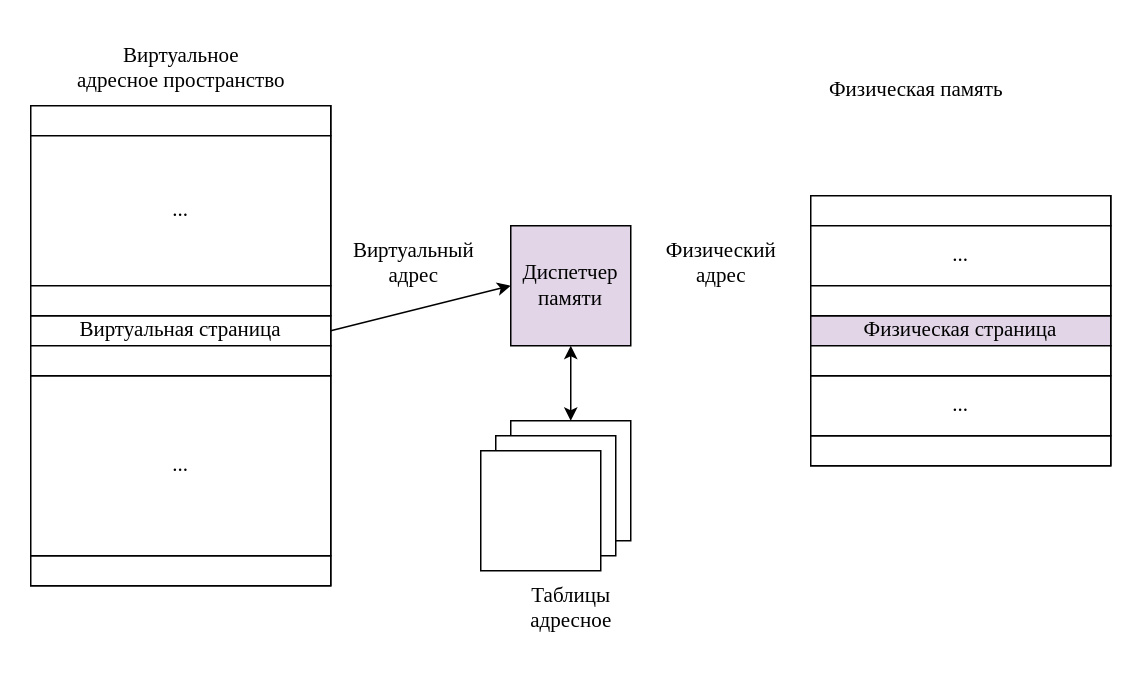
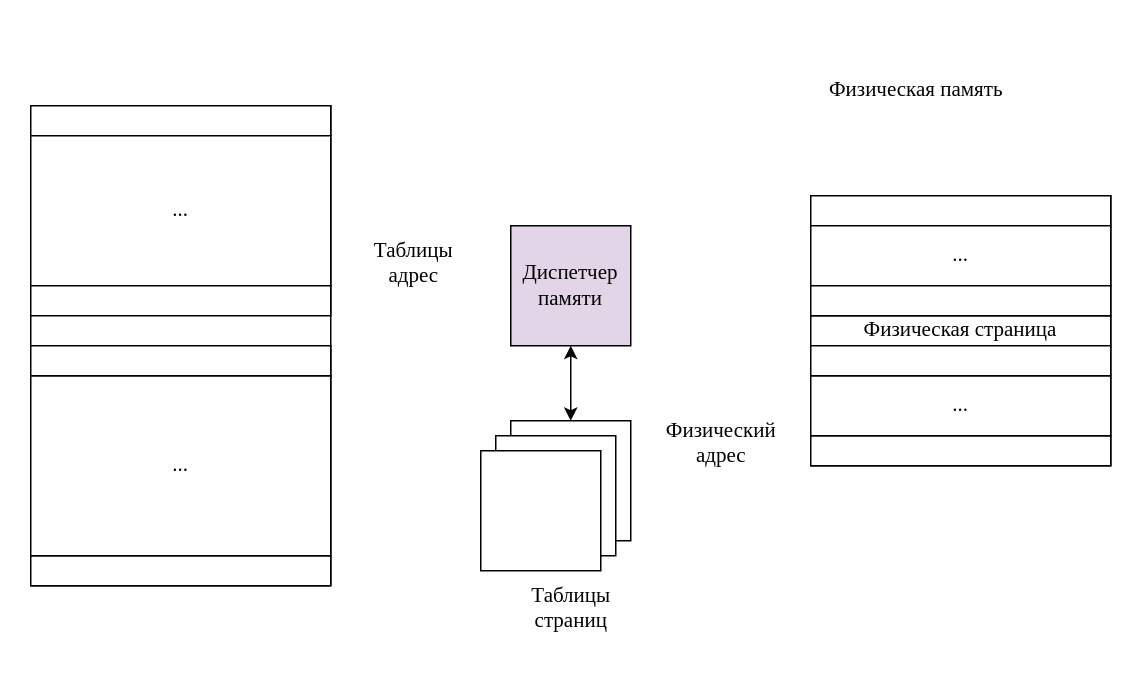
node "Виртуальное адресное пространство": removed
node "Виртуальный адрес": label "Виртуальный адрес" -> "Таблицы адрес"
node "Физический адрес": moved (721, 263) -> (721, 443)
edge "Виртуальная страница" -> "Диспетчер памяти": removed
node "Виртуальная страница": removed
node "Физическая страница": fillcolor #e1d5e7 -> #ffffff
node "Таблицы адресное": label "Таблицы адресное" -> "Таблицы страниц"
